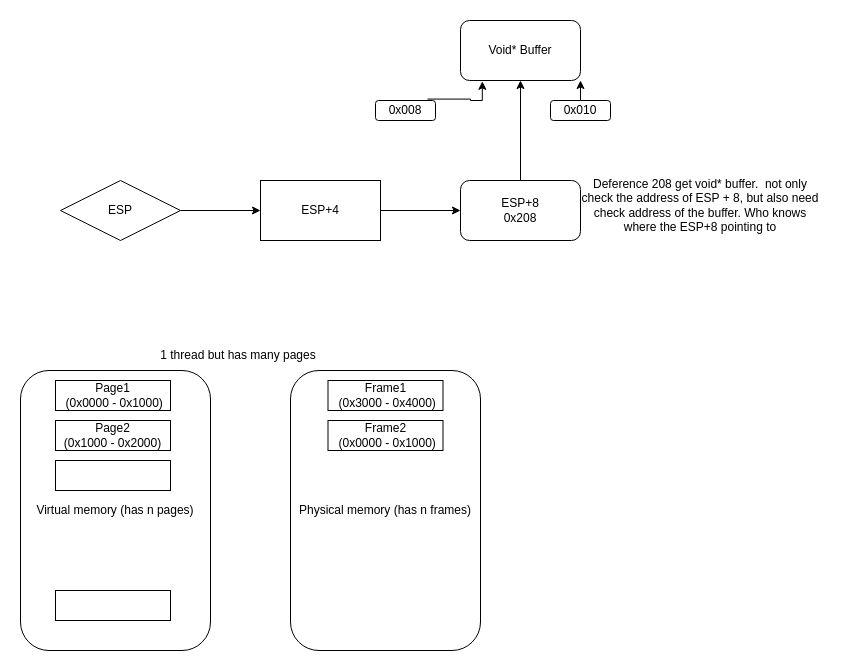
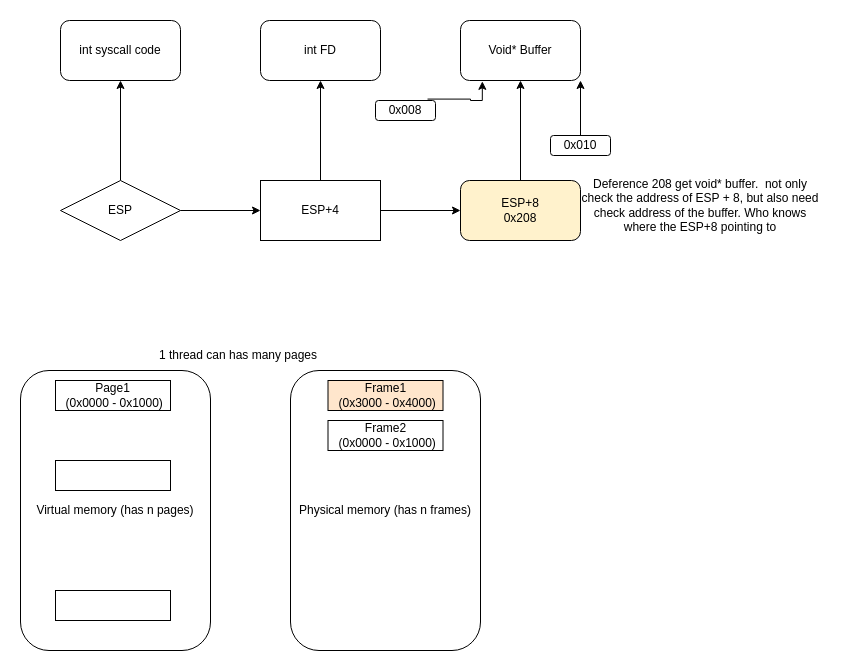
node "int syscall code": added
node "int FD": added
node "0x010": moved (581, 111) -> (581, 146)
edge "ESP" -> "int syscall code": added
edge "ESP+4" -> "int FD": added
node "ESP+8 0x208": fillcolor #ffffff -> #fff2cc
node "1 thread but has many pages": label "1 thread but has many pages" -> "1 thread can has many pages"
node "Frame1 (0x3000 - 0x4000)": fillcolor #ffffff -> #ffe6cc
node "Page2 (0x1000 - 0x2000)": removed
